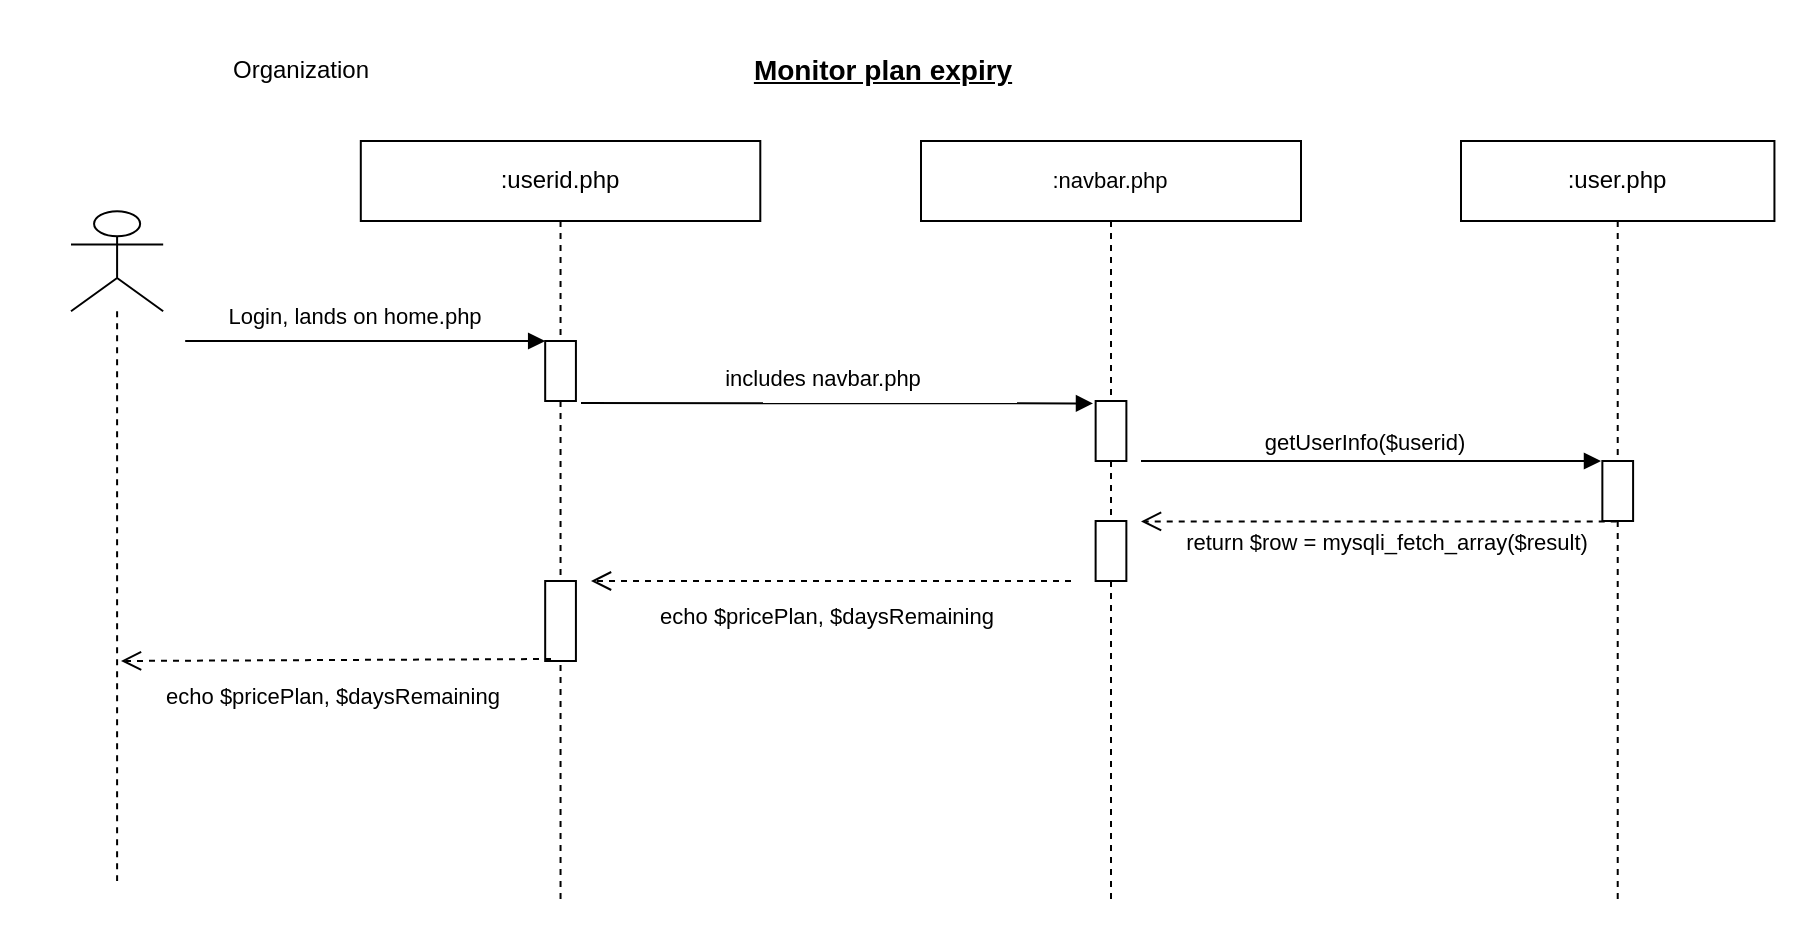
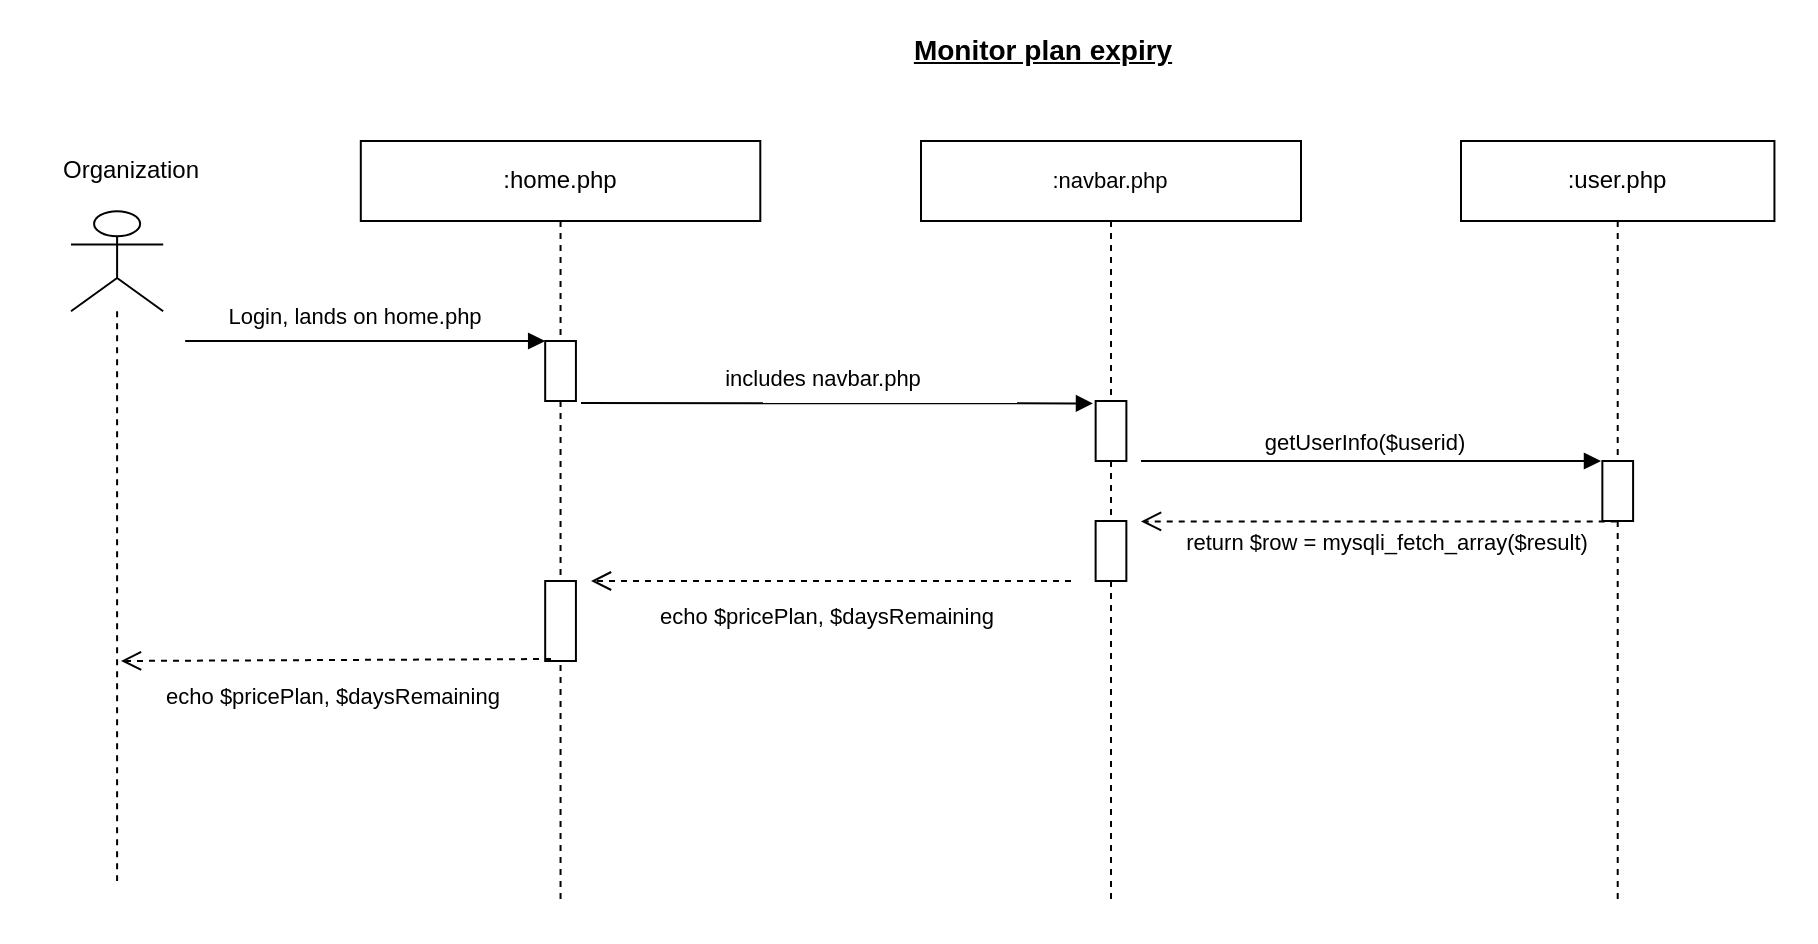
node "Organization": moved (301, 71) -> (131, 171)
node "Monitor plan expiry": moved (882, 71) -> (1042, 51)
node ":userid.php": label ":userid.php" -> ":home.php"
